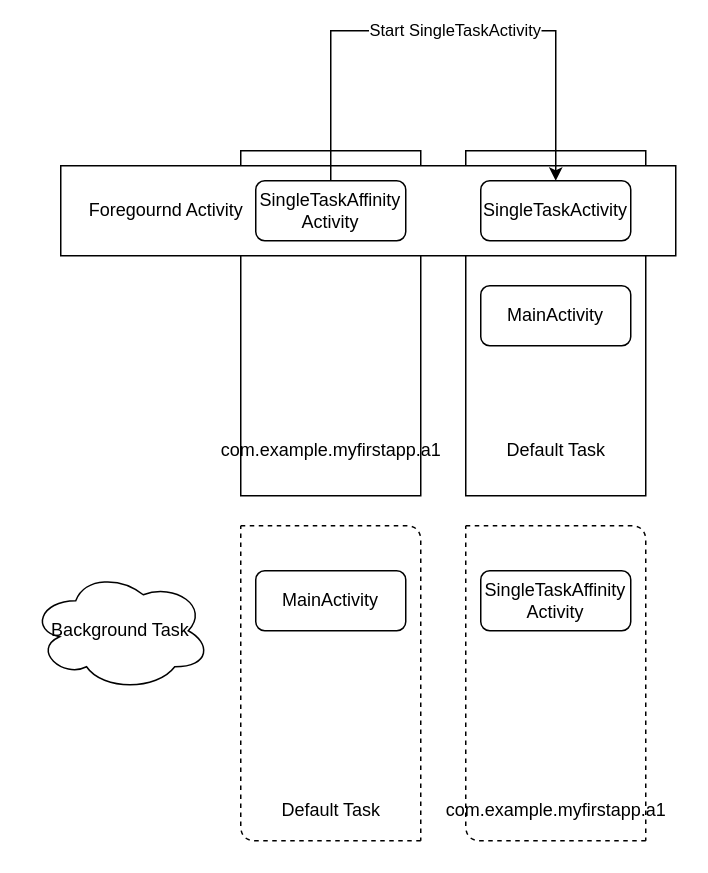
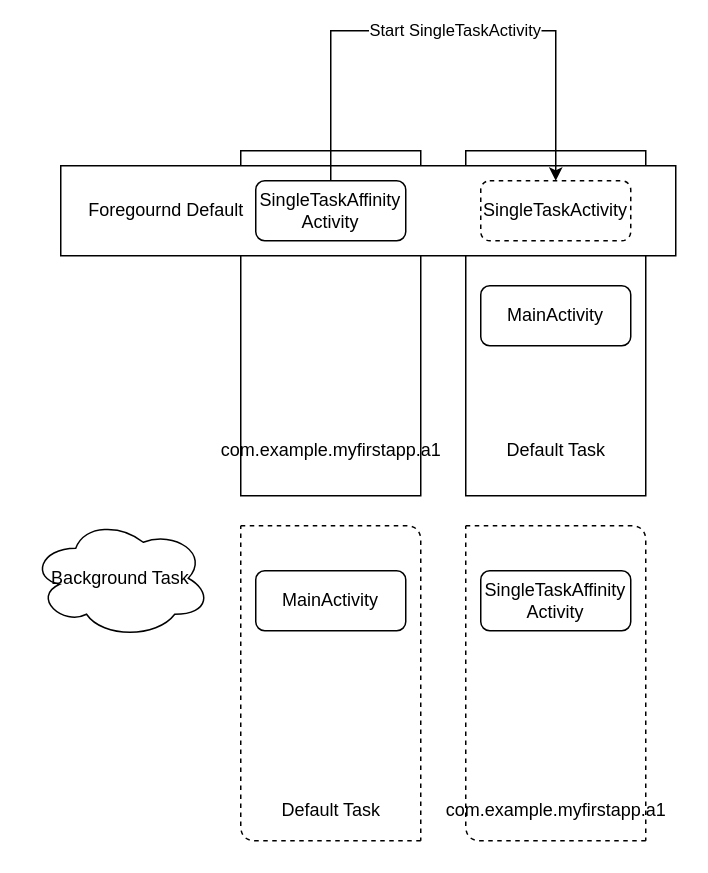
node "Foregournd Activity": label "Foregournd Activity" -> "Foregournd Default"
node "SingleTaskActivity": style solid -> dashed
node "Background Task": moved (121, 631) -> (121, 578)
